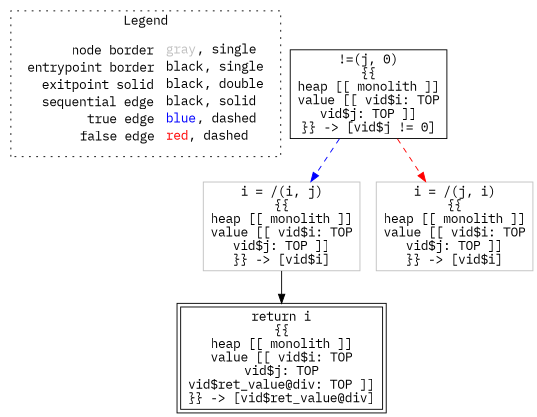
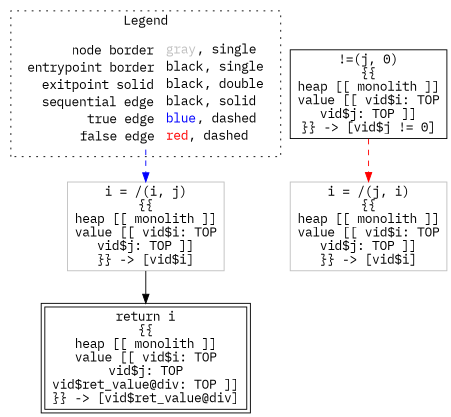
edge "!=(j, 0)" -> "i = /(i, j)": now "node border" -> "i = /(i, j)"
